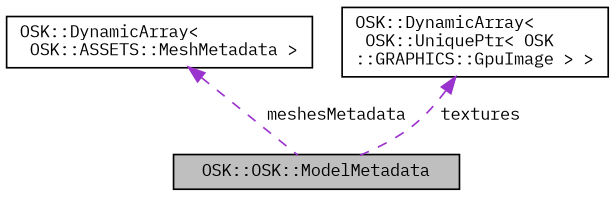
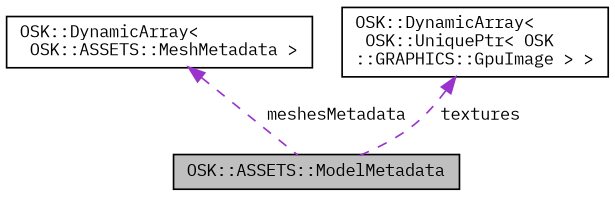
node "OSK::OSK::ModelMetadata": label "OSK::OSK::ModelMetadata" -> "OSK::ASSETS::ModelMetadata"
